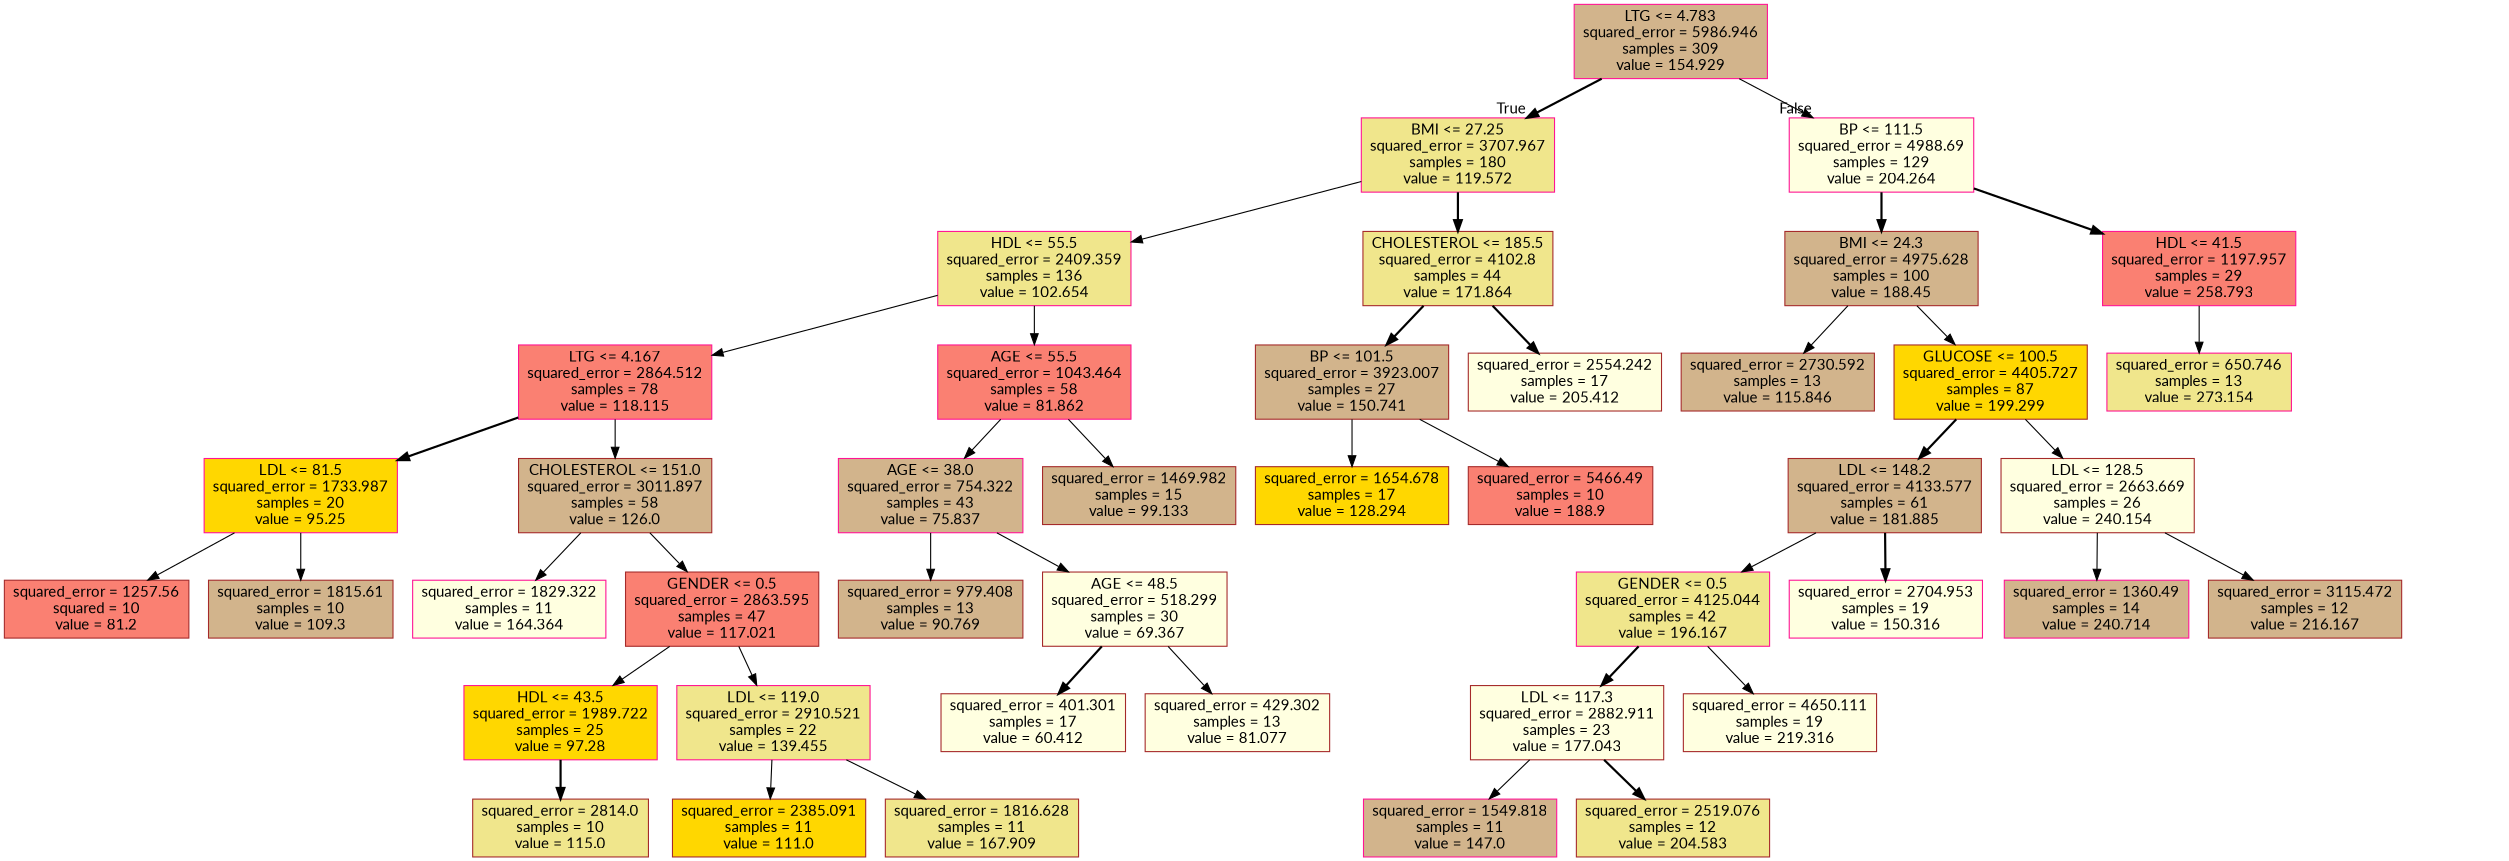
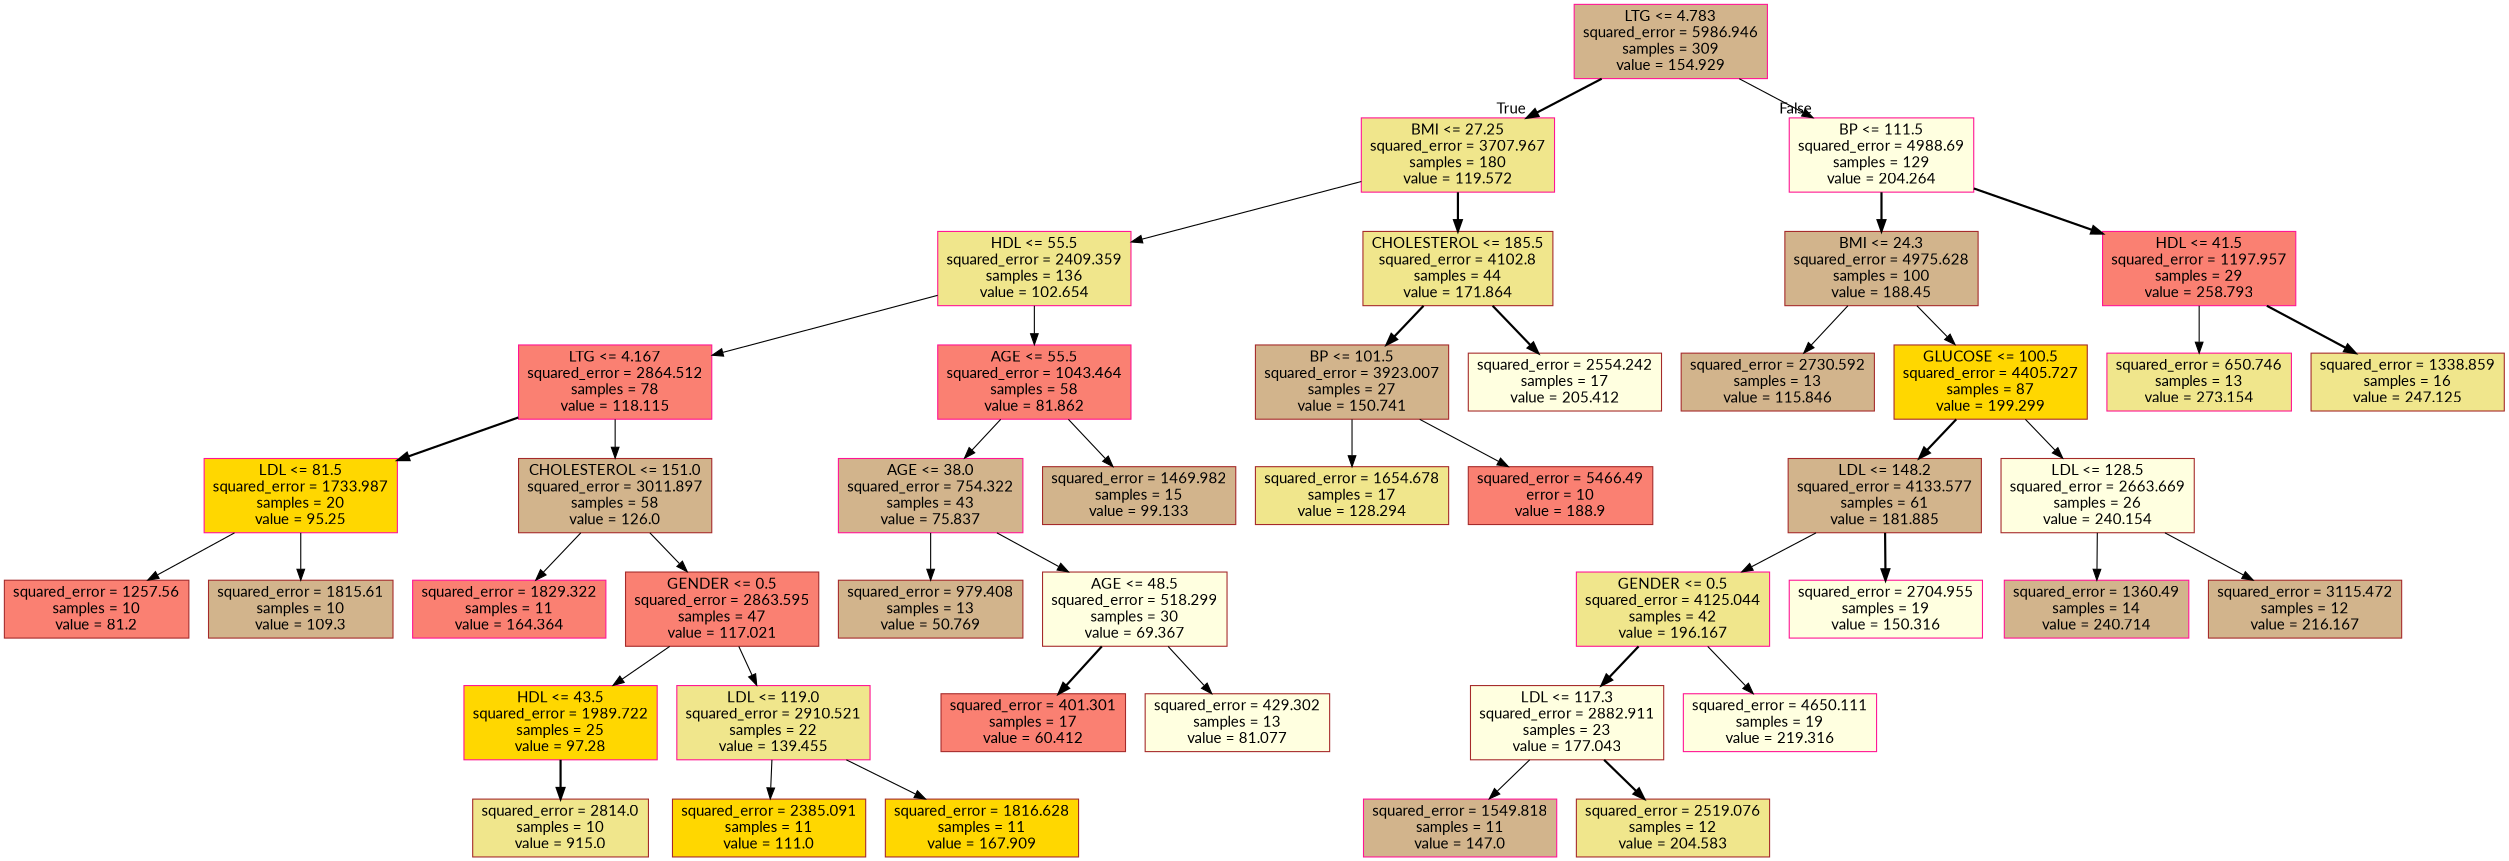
node "squared_error = 1338.859 samples = 16 value = 247.125": added
node "squared_error = 1654.678 samples = 17 value = 128.294": fillcolor gold -> khaki
node "squared_error = 5466.49 samples = 10 value = 188.9": label "squared_error = 5466.49 samples = 10 value = 188.9" -> "squared_error = 5466.49 error = 10 value = 188.9"
node "squared_error = 1257.56 squared = 10 value = 81.2": label "squared_error = 1257.56 squared = 10 value = 81.2" -> "squared_error = 1257.56 samples = 10 value = 81.2"
node "squared_error = 1829.322 samples = 11 value = 164.364": fillcolor lightyellow -> salmon
node "squared_error = 979.408 samples = 13 value = 90.769": label "squared_error = 979.408 samples = 13 value = 90.769" -> "squared_error = 979.408 samples = 13 value = 50.769"
node "squared_error = 2704.953 samples = 19 value = 150.316": label "squared_error = 2704.953 samples = 19 value = 150.316" -> "squared_error = 2704.955 samples = 19 value = 150.316"
node "squared_error = 401.301 samples = 17 value = 60.412": fillcolor lightyellow -> salmon
node "squared_error = 4650.111 samples = 19 value = 219.316": color brown -> deeppink
node "squared_error = 2814.0 samples = 10 value = 115.0": label "squared_error = 2814.0 samples = 10 value = 115.0" -> "squared_error = 2814.0 samples = 10 value = 915.0"
node "squared_error = 1816.628 samples = 11 value = 167.909": fillcolor khaki -> gold
